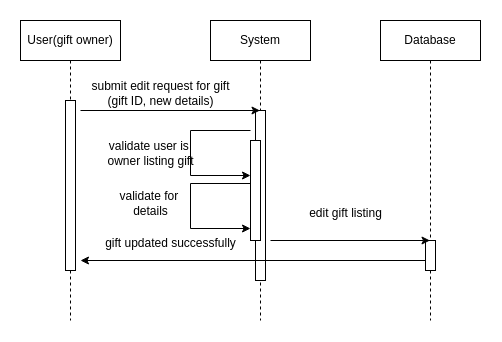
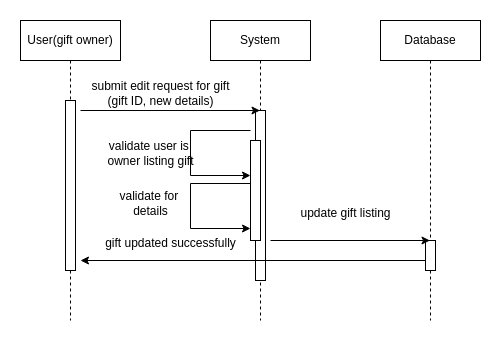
node "edit gift listing": label "edit gift listing" -> "update gift listing"
